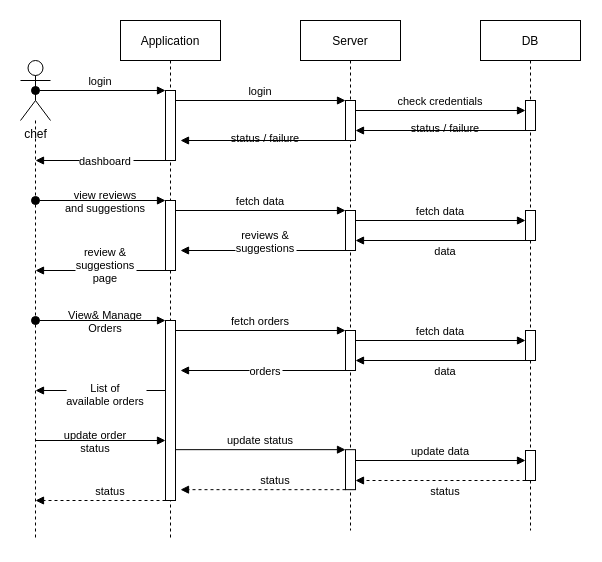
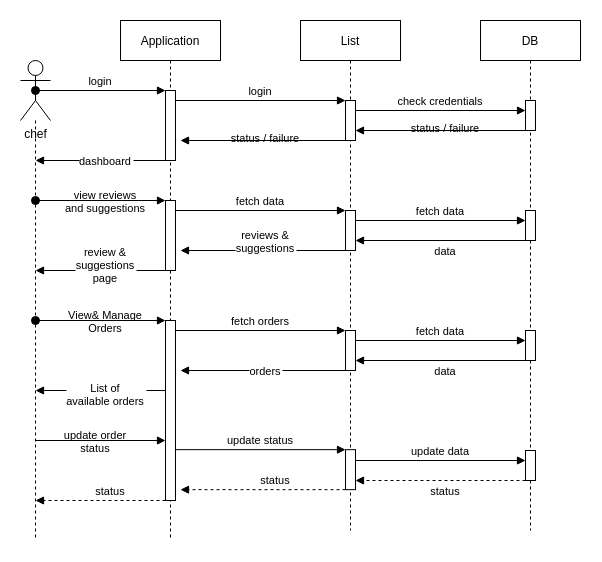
node "Server": label "Server" -> "List"
